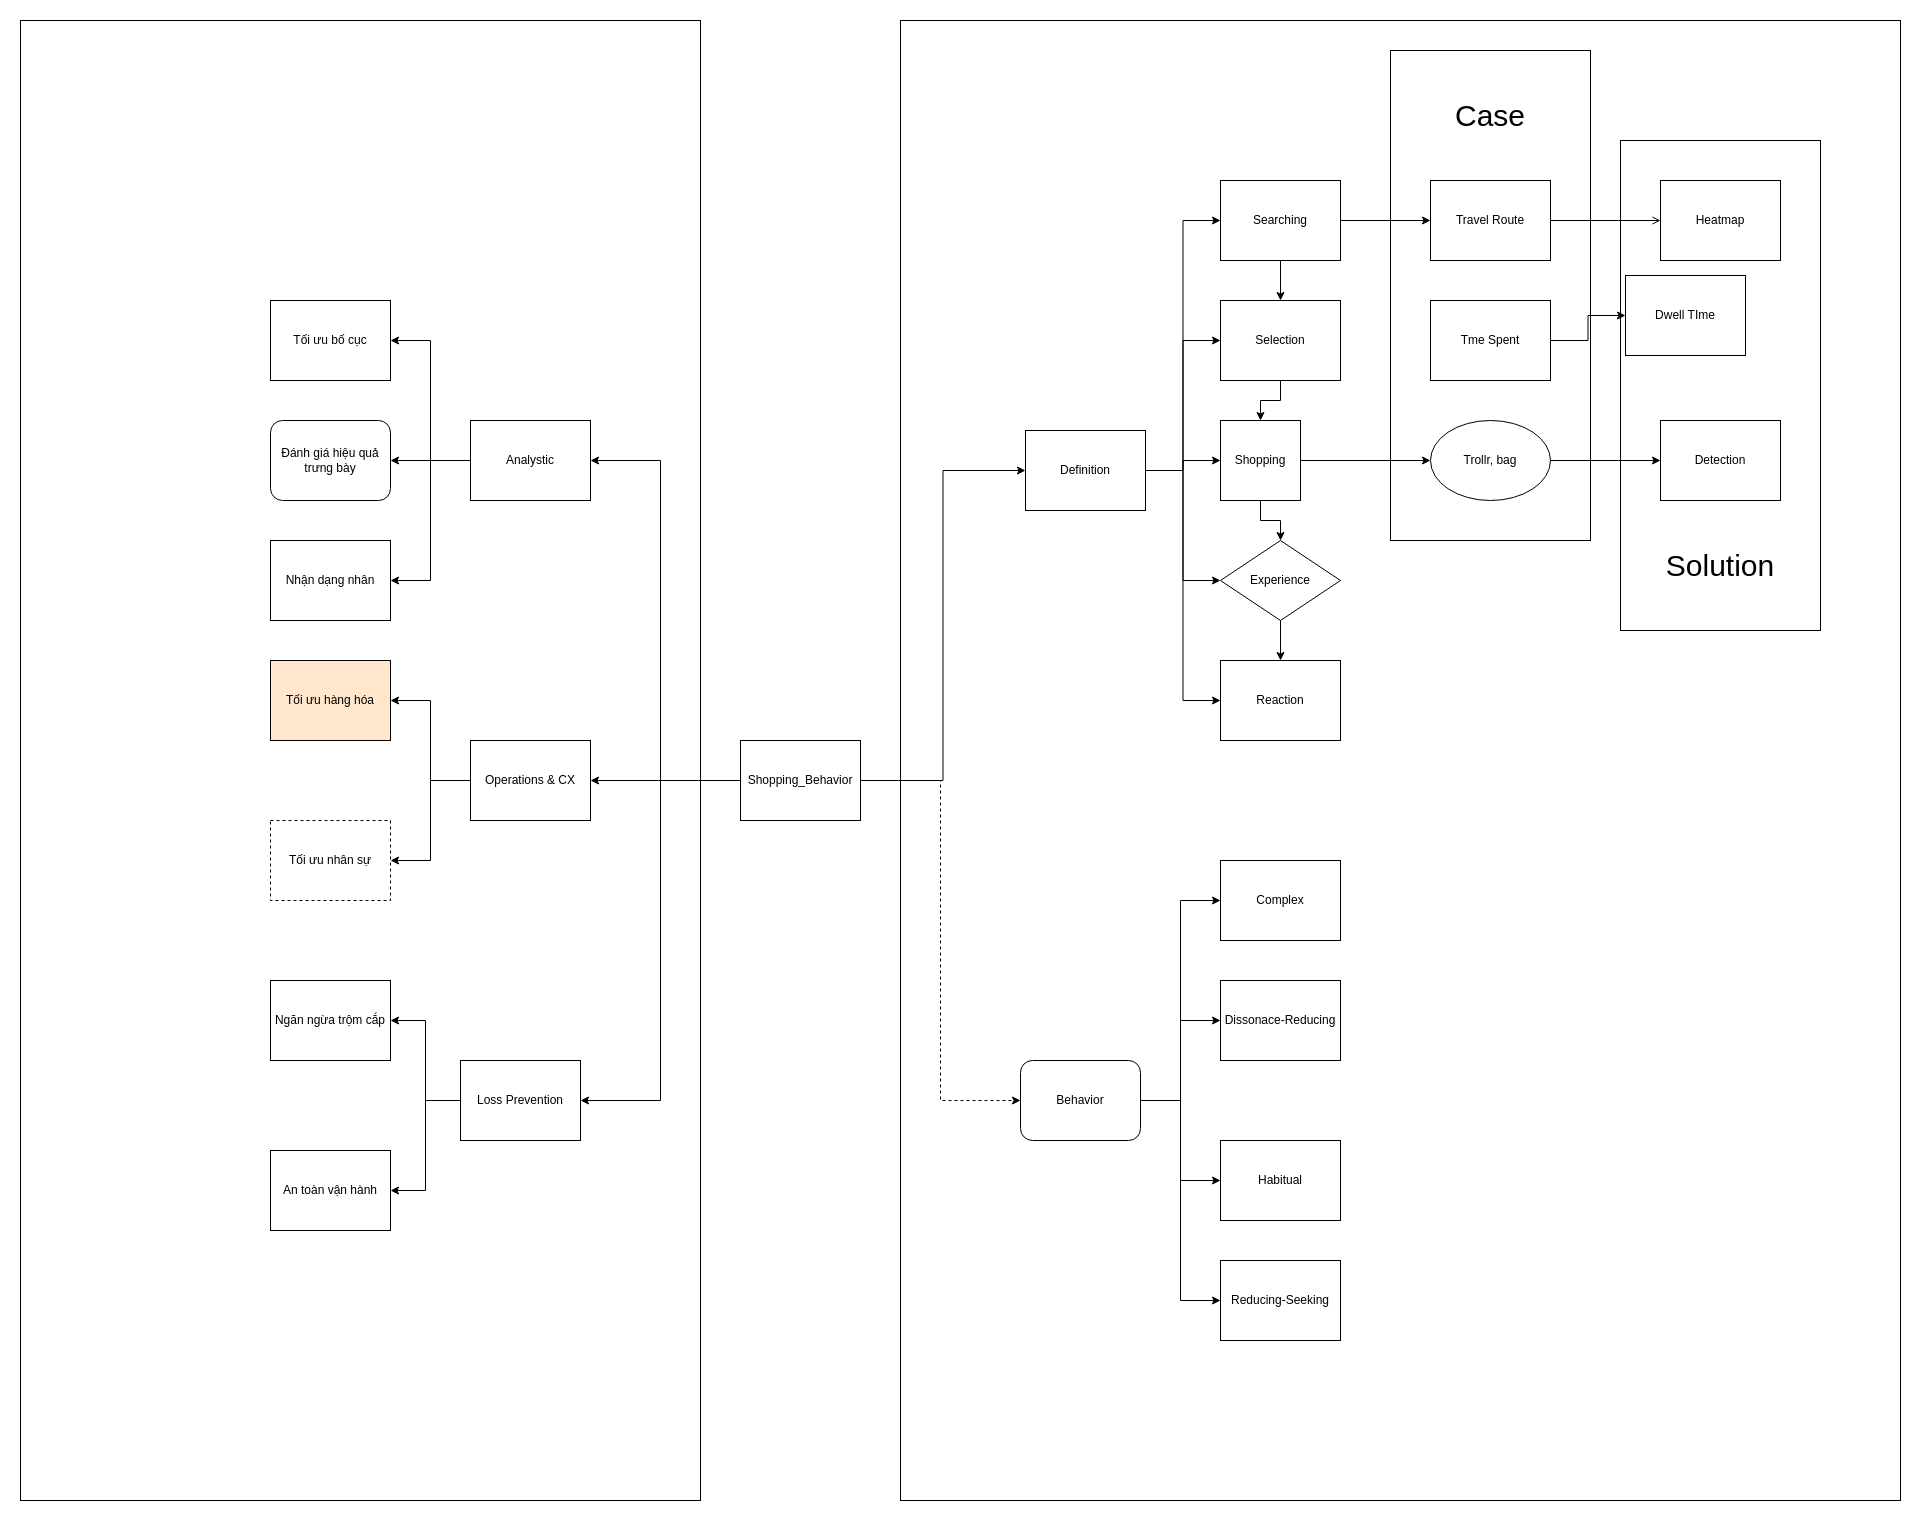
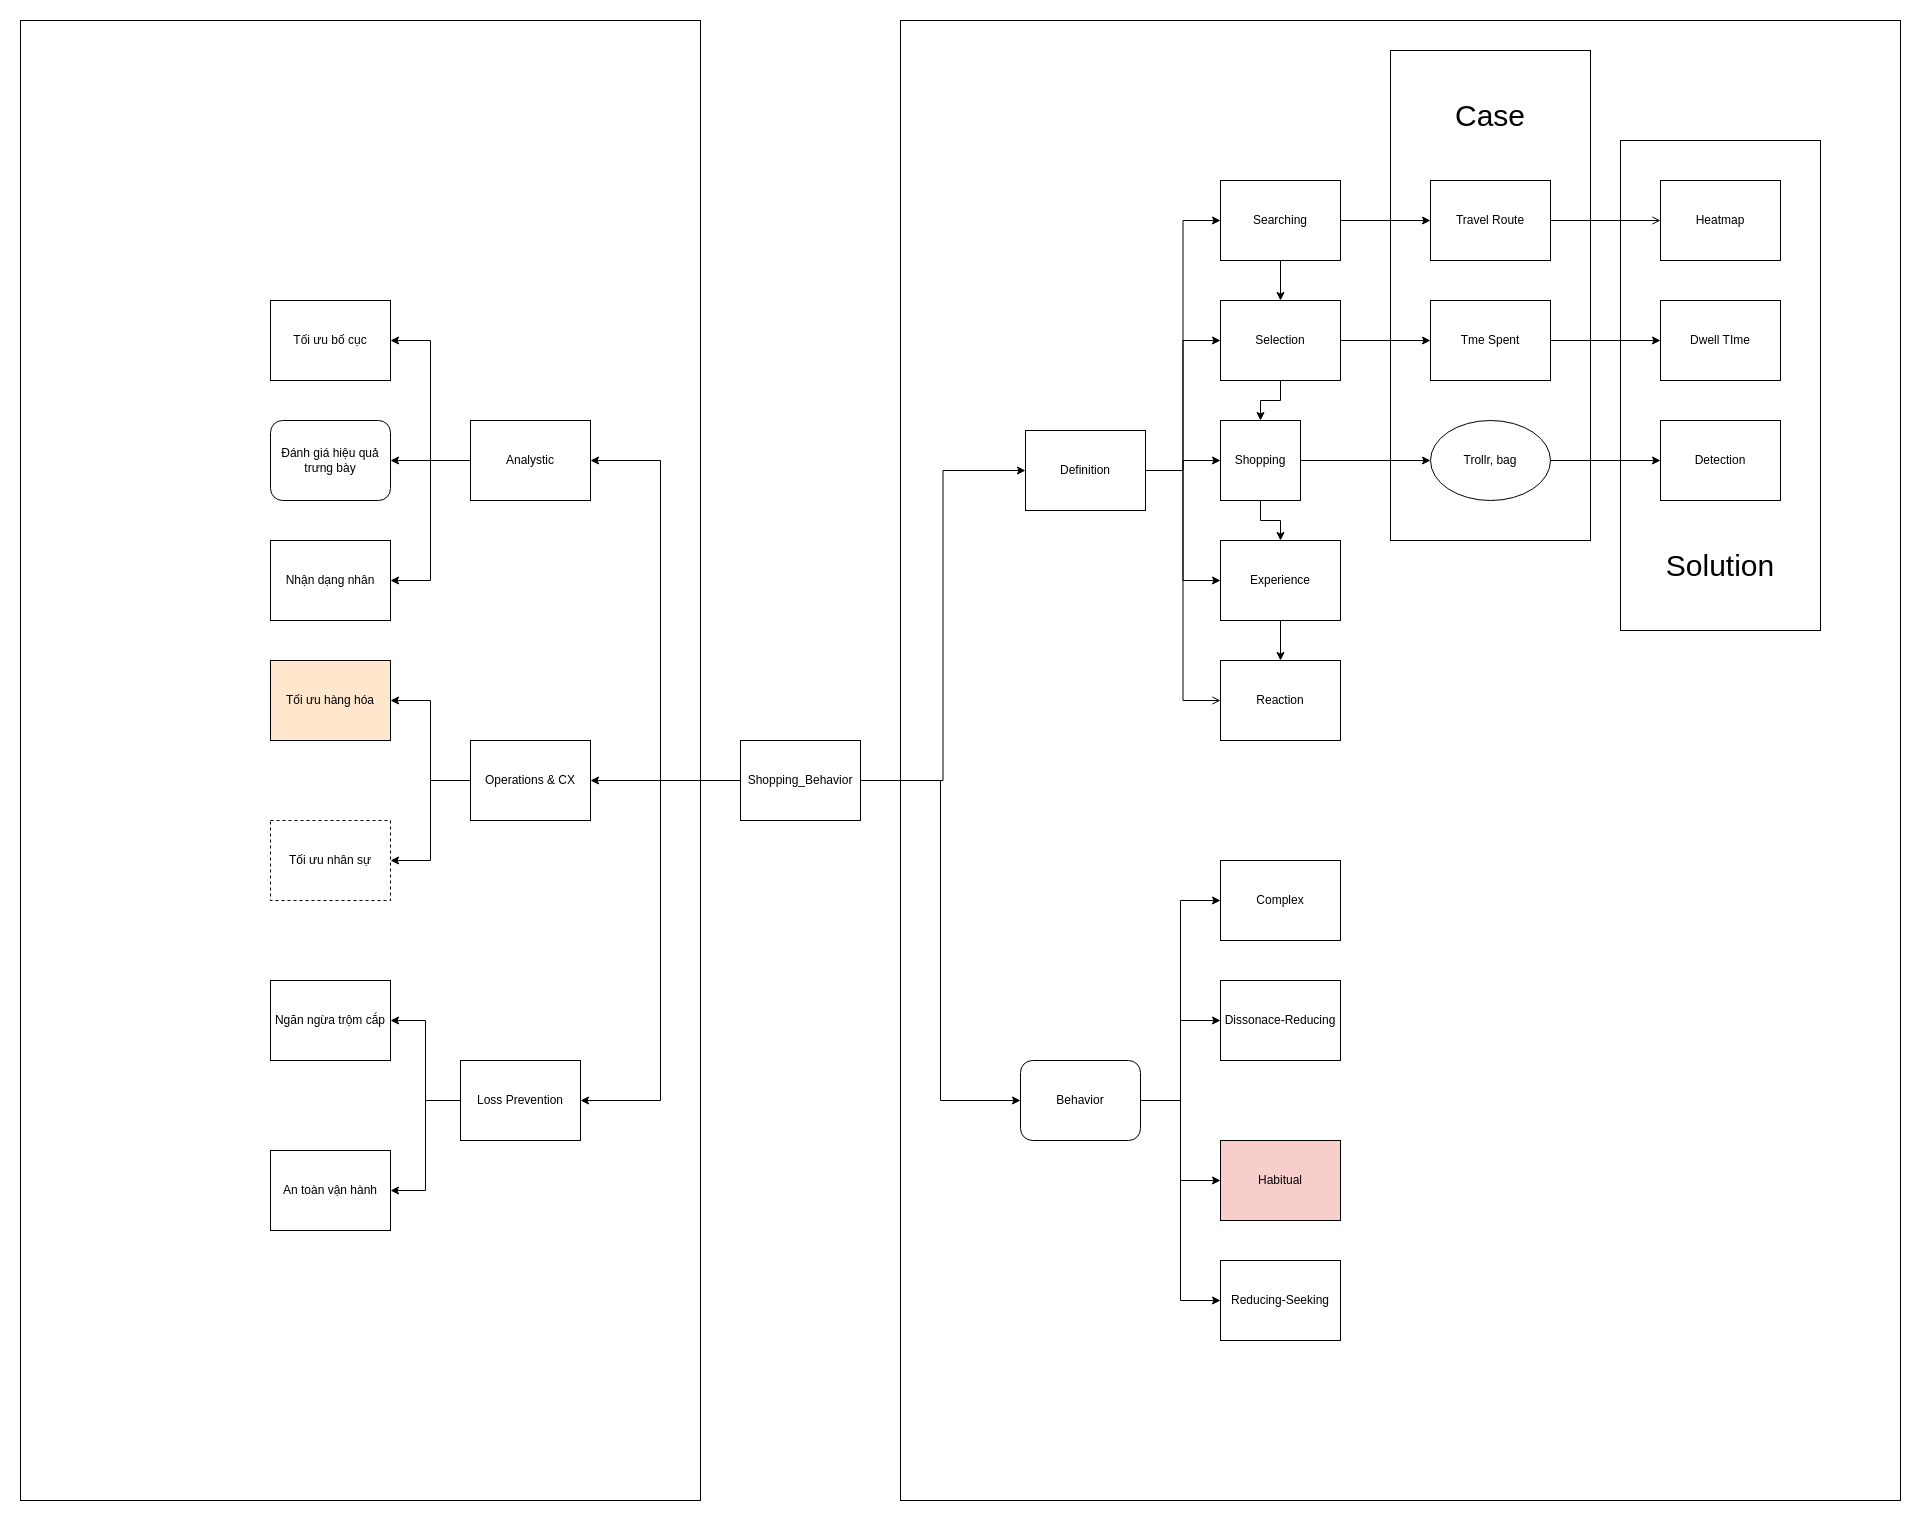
node "Dwell TIme": moved (1686, 316) -> (1721, 341)
edge "Selection" -> "Tme Spent": added
node "Experience": shape diamond -> rectangle
edge "Definition" -> "Reaction": arrowhead classic -> open
edge "Shopping_Behavior" -> "Behavior": style dashed -> solid
node "Habitual": fillcolor #ffffff -> #f8cecc
